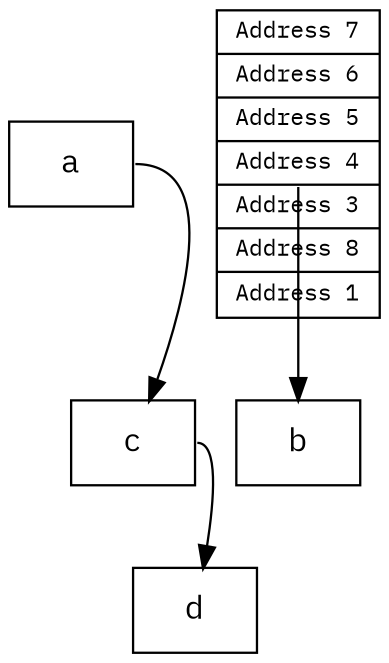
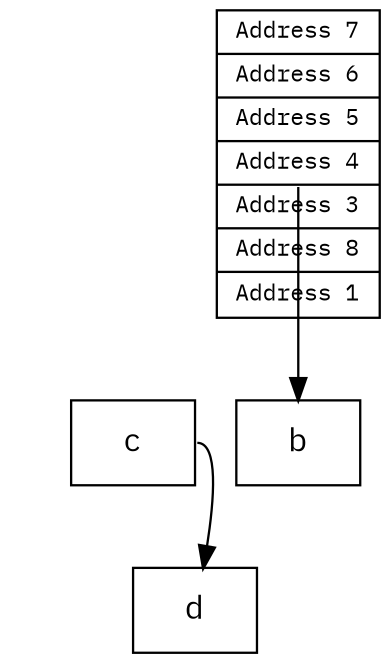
node "a": removed
